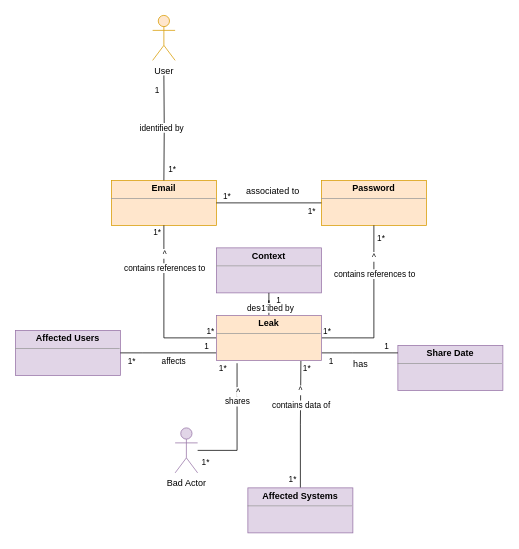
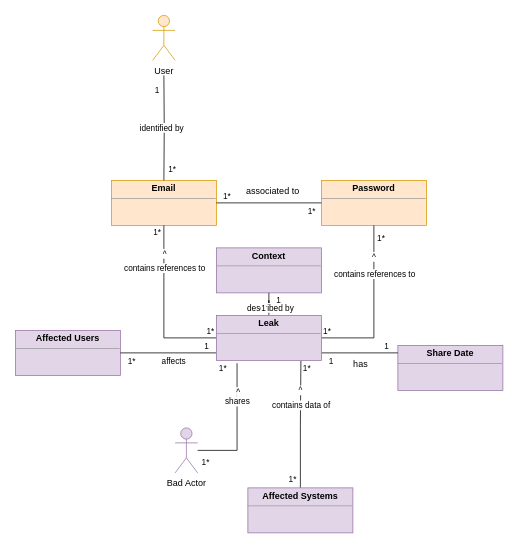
node "Leak": fillcolor #ffe6cc -> #e1d5e7
